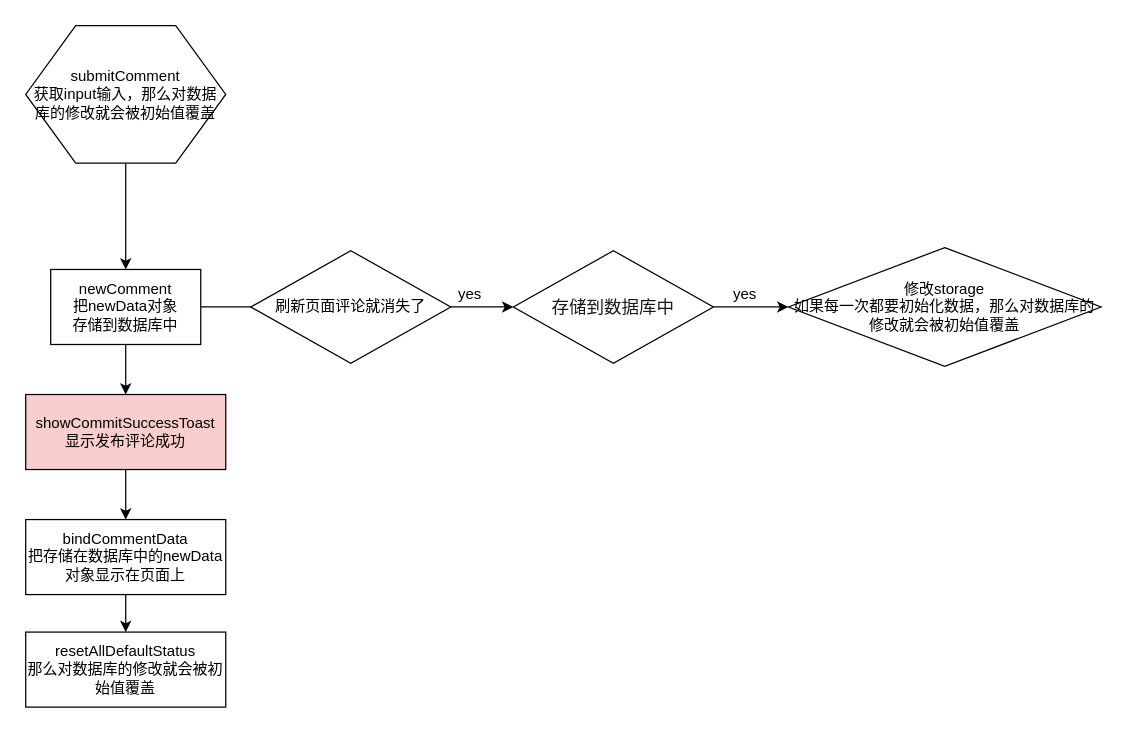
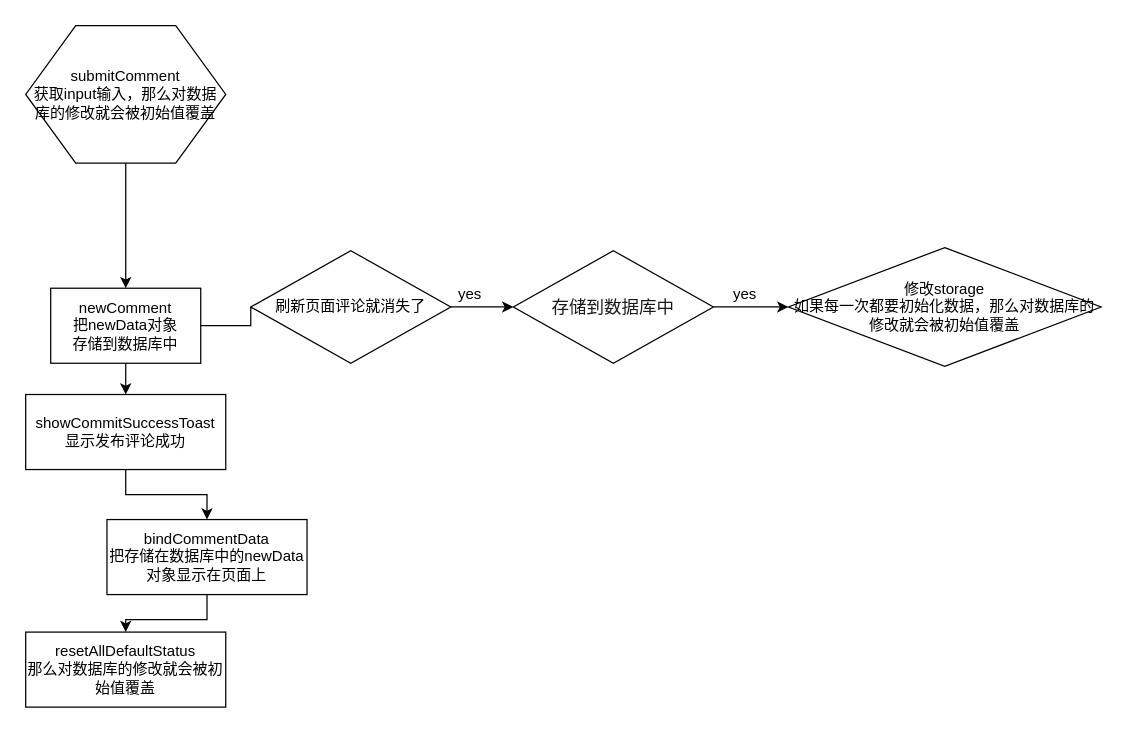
node "newComment 把newData对象 存储到数据库中": moved (126, 307) -> (126, 326)
node "showCommitSuccessToast 显示发布评论成功": fillcolor #f8cecc -> #ffffff
node "bindCommentData 把存储在数据库中的newData对象显示在页面上": moved (126, 557) -> (207, 557)
